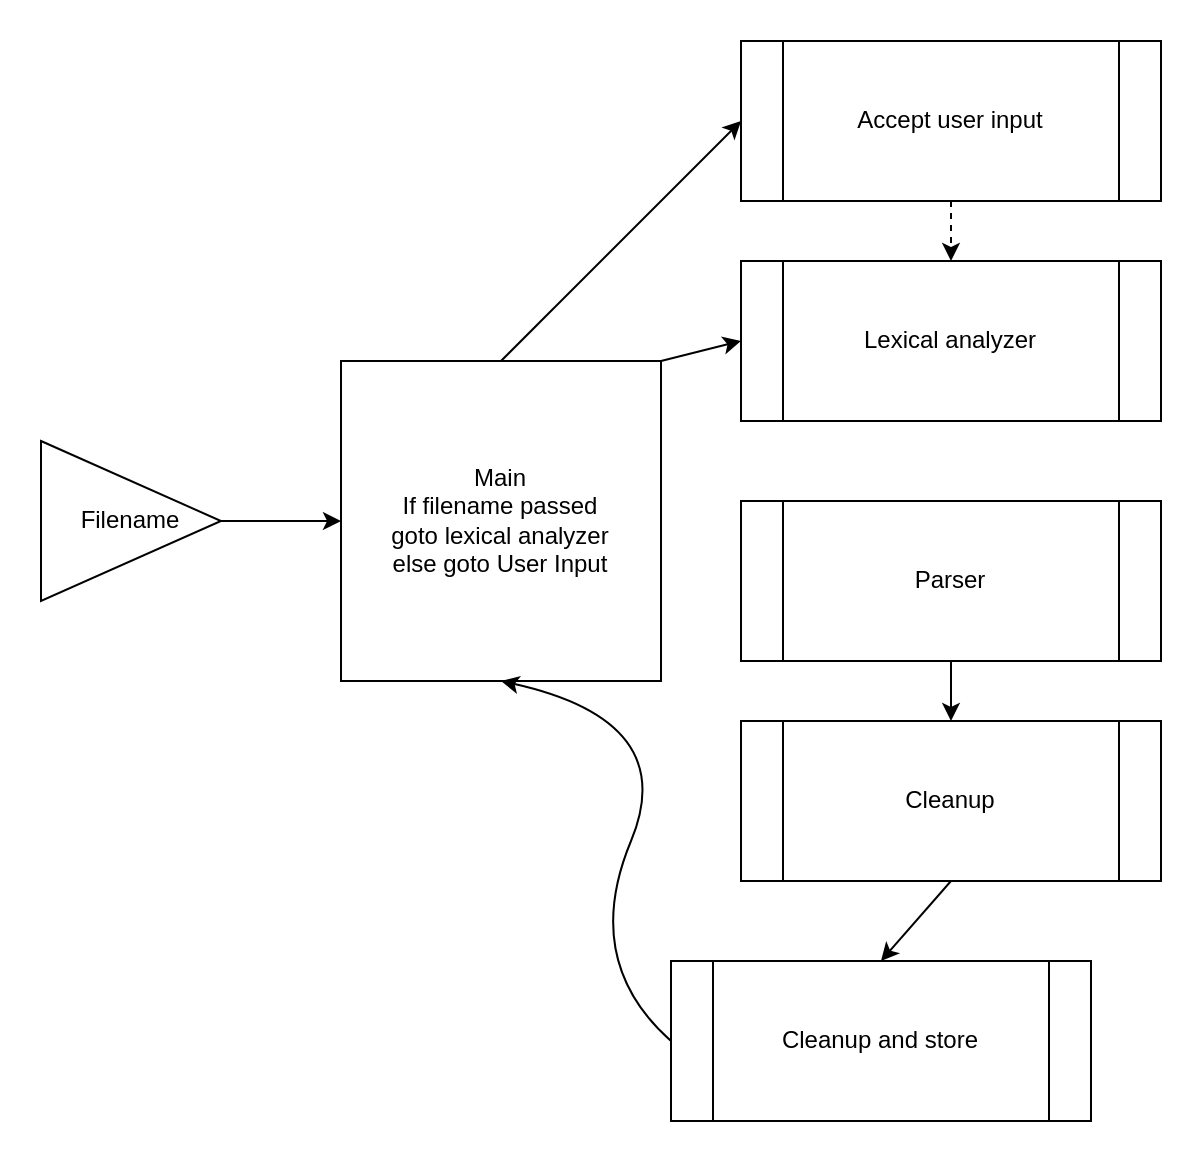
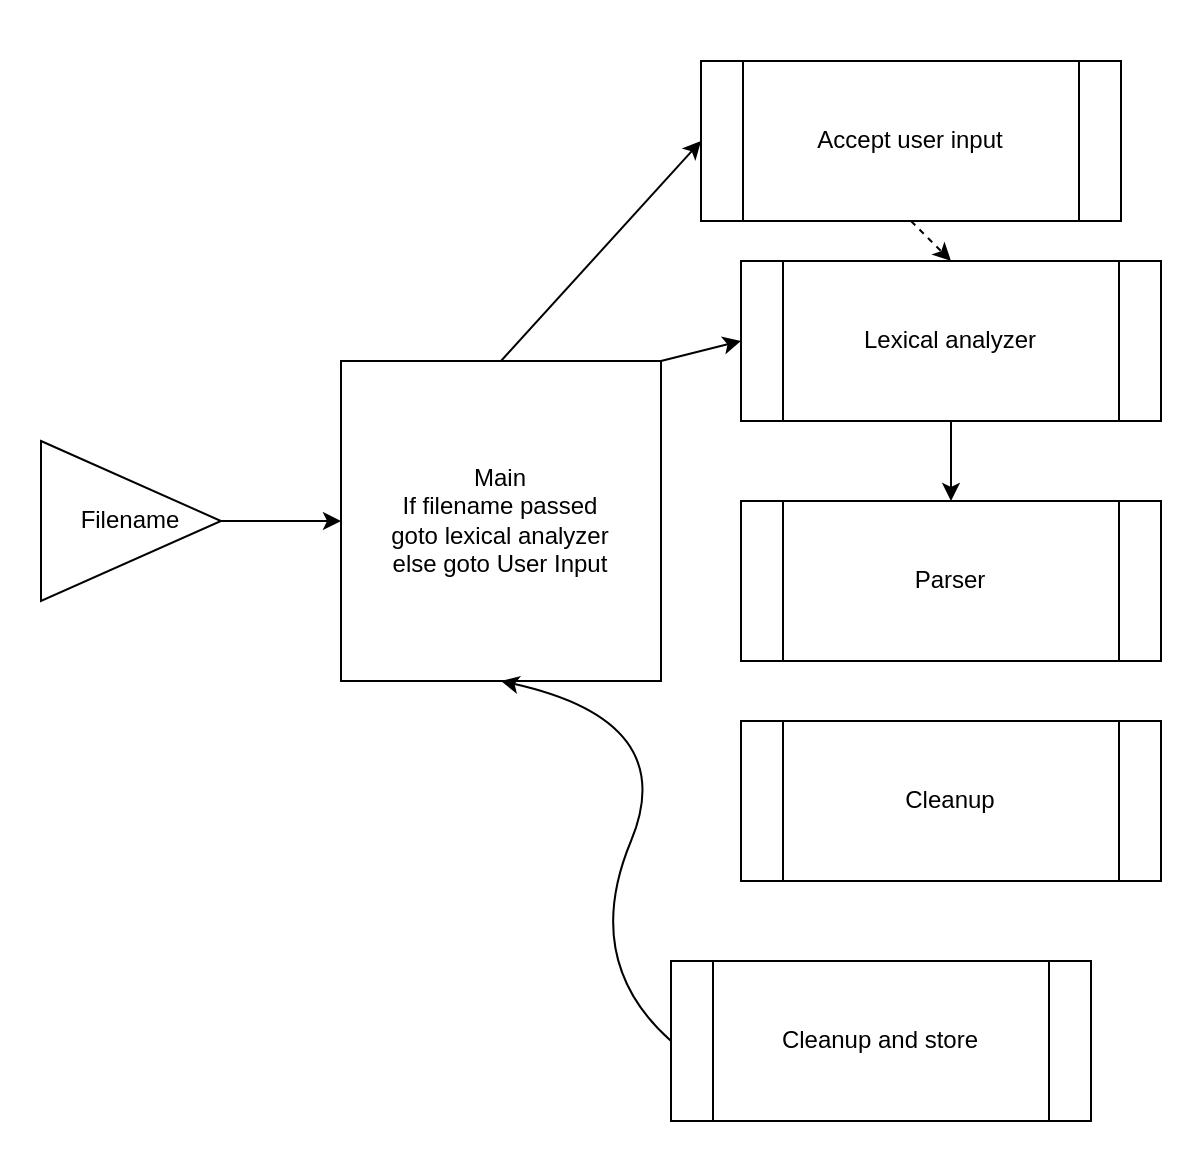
node "Accept user input": moved (951, 121) -> (911, 141)
edge "Lexical analyzer" -> "Parser": added
edge "Parser" -> "Cleanup": removed
edge "Cleanup" -> "Cleanup and store": removed
